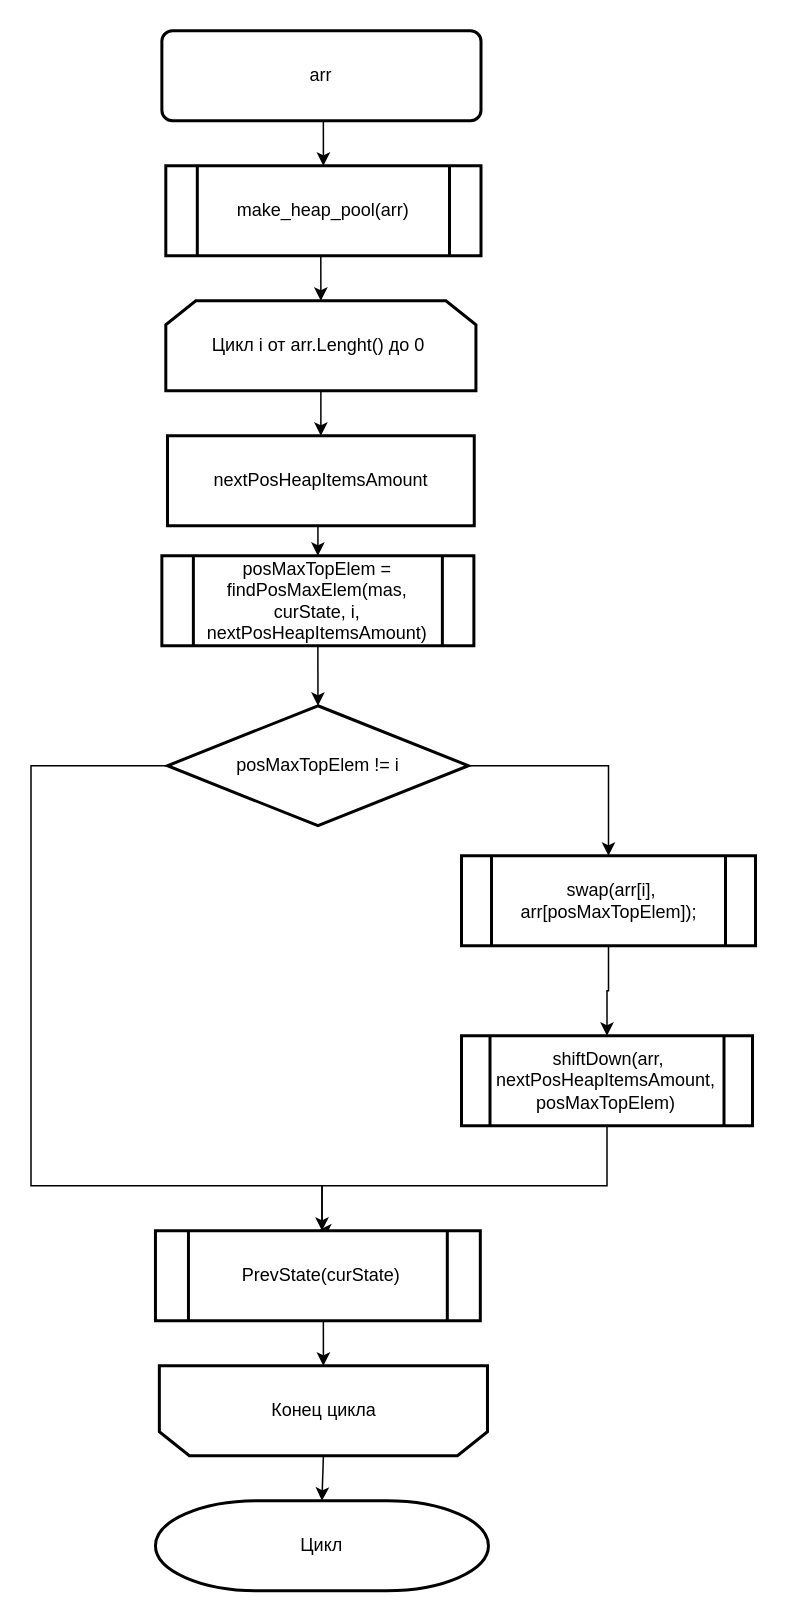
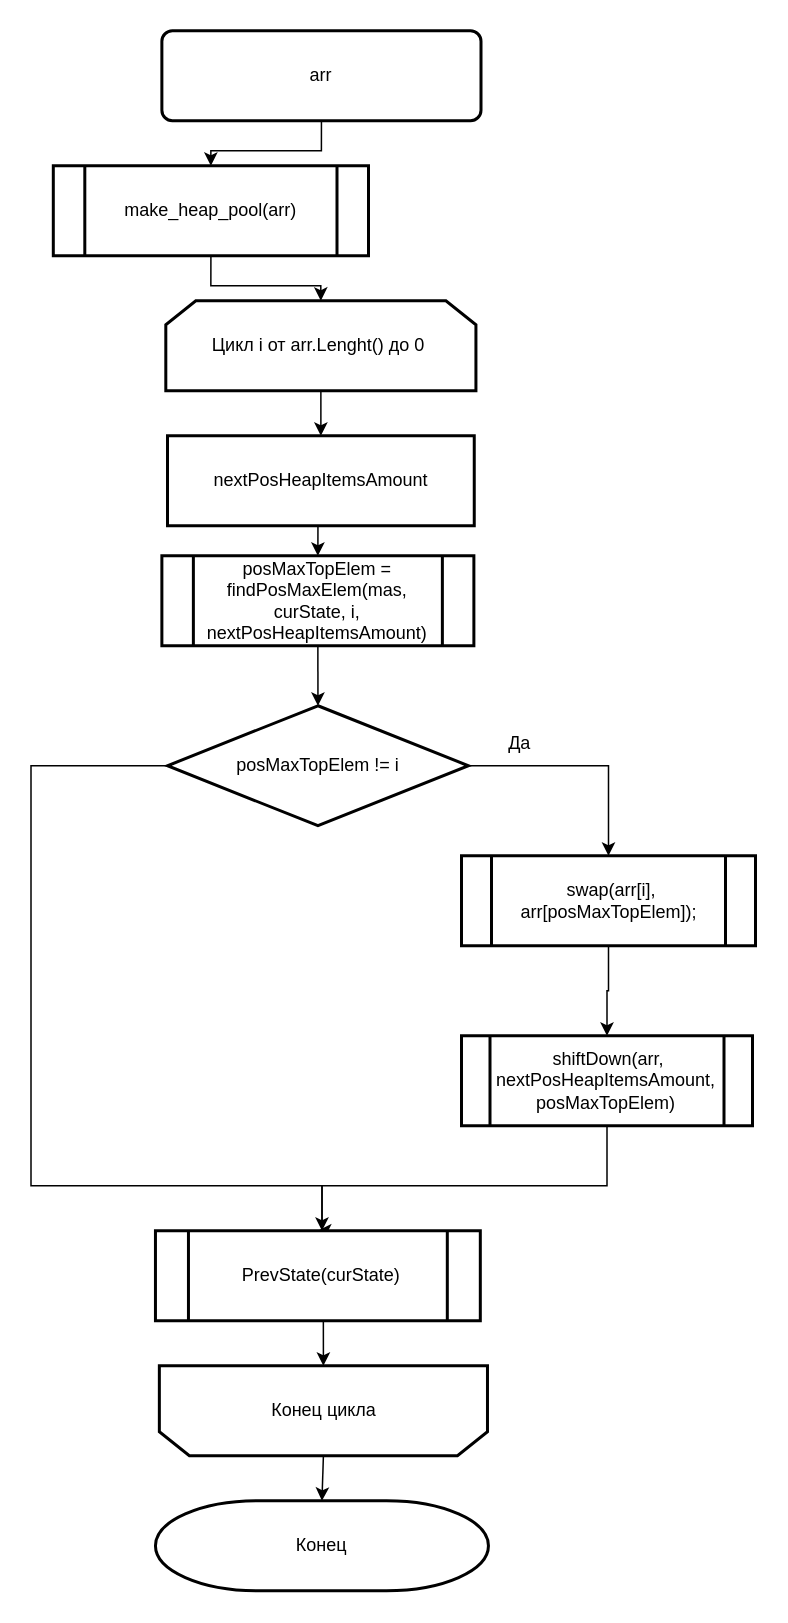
node "make_heap_pool(arr)": moved (323, 211) -> (211, 211)
node "Да": added
node "Цикл": label "Цикл" -> "Конец"
